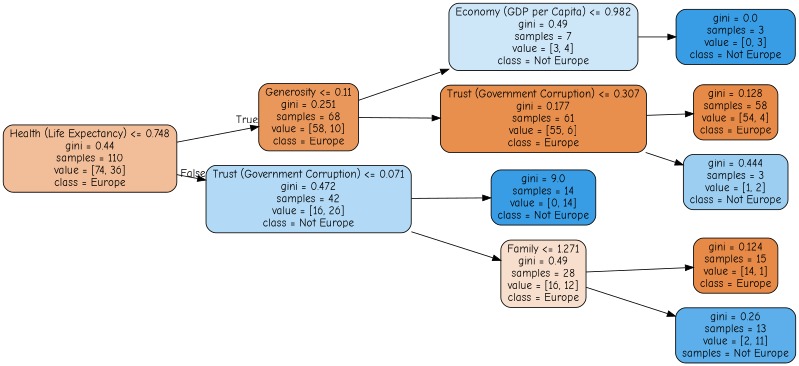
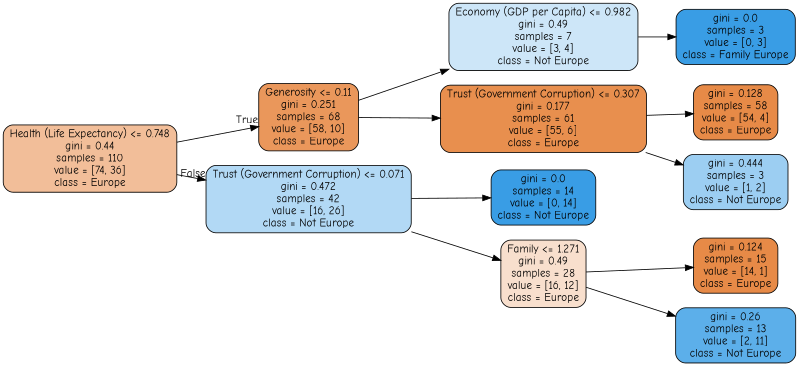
node "gini = 0.0 samples = 3 value = [0, 3] class = Not Europe": label "gini = 0.0 samples = 3 value = [0, 3] class = Not Europe" -> "gini = 0.0 samples = 3 value = [0, 3] class = Family Europe"
node "gini = 9.0 samples = 14 value = [0, 14] class = Not Europe": label "gini = 9.0 samples = 14 value = [0, 14] class = Not Europe" -> "gini = 0.0 samples = 14 value = [0, 14] class = Not Europe"
node "gini = 0.26 samples = 13 value = [2, 11] samples = Not Europe": label "gini = 0.26 samples = 13 value = [2, 11] samples = Not Europe" -> "gini = 0.26 samples = 13 value = [2, 11] class = Not Europe"
